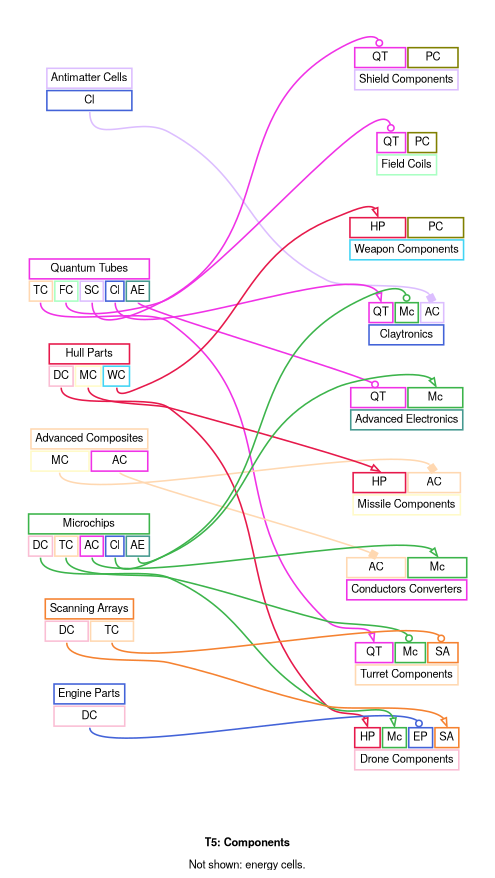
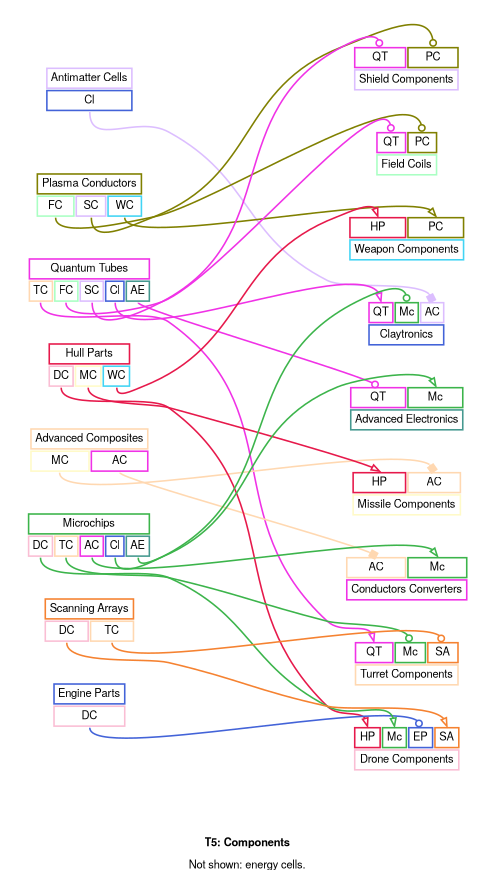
node "Plasma Conductors": added
